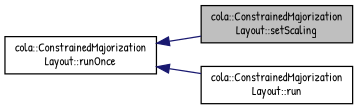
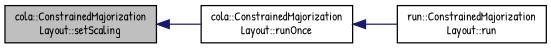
edge "cola::ConstrainedMajorization Layout::setScaling" -> "cola::ConstrainedMajorization Layout::runOnce": reversed
node "cola::ConstrainedMajorization Layout::run": label "cola::ConstrainedMajorization Layout::run" -> "run::ConstrainedMajorization Layout::run"
